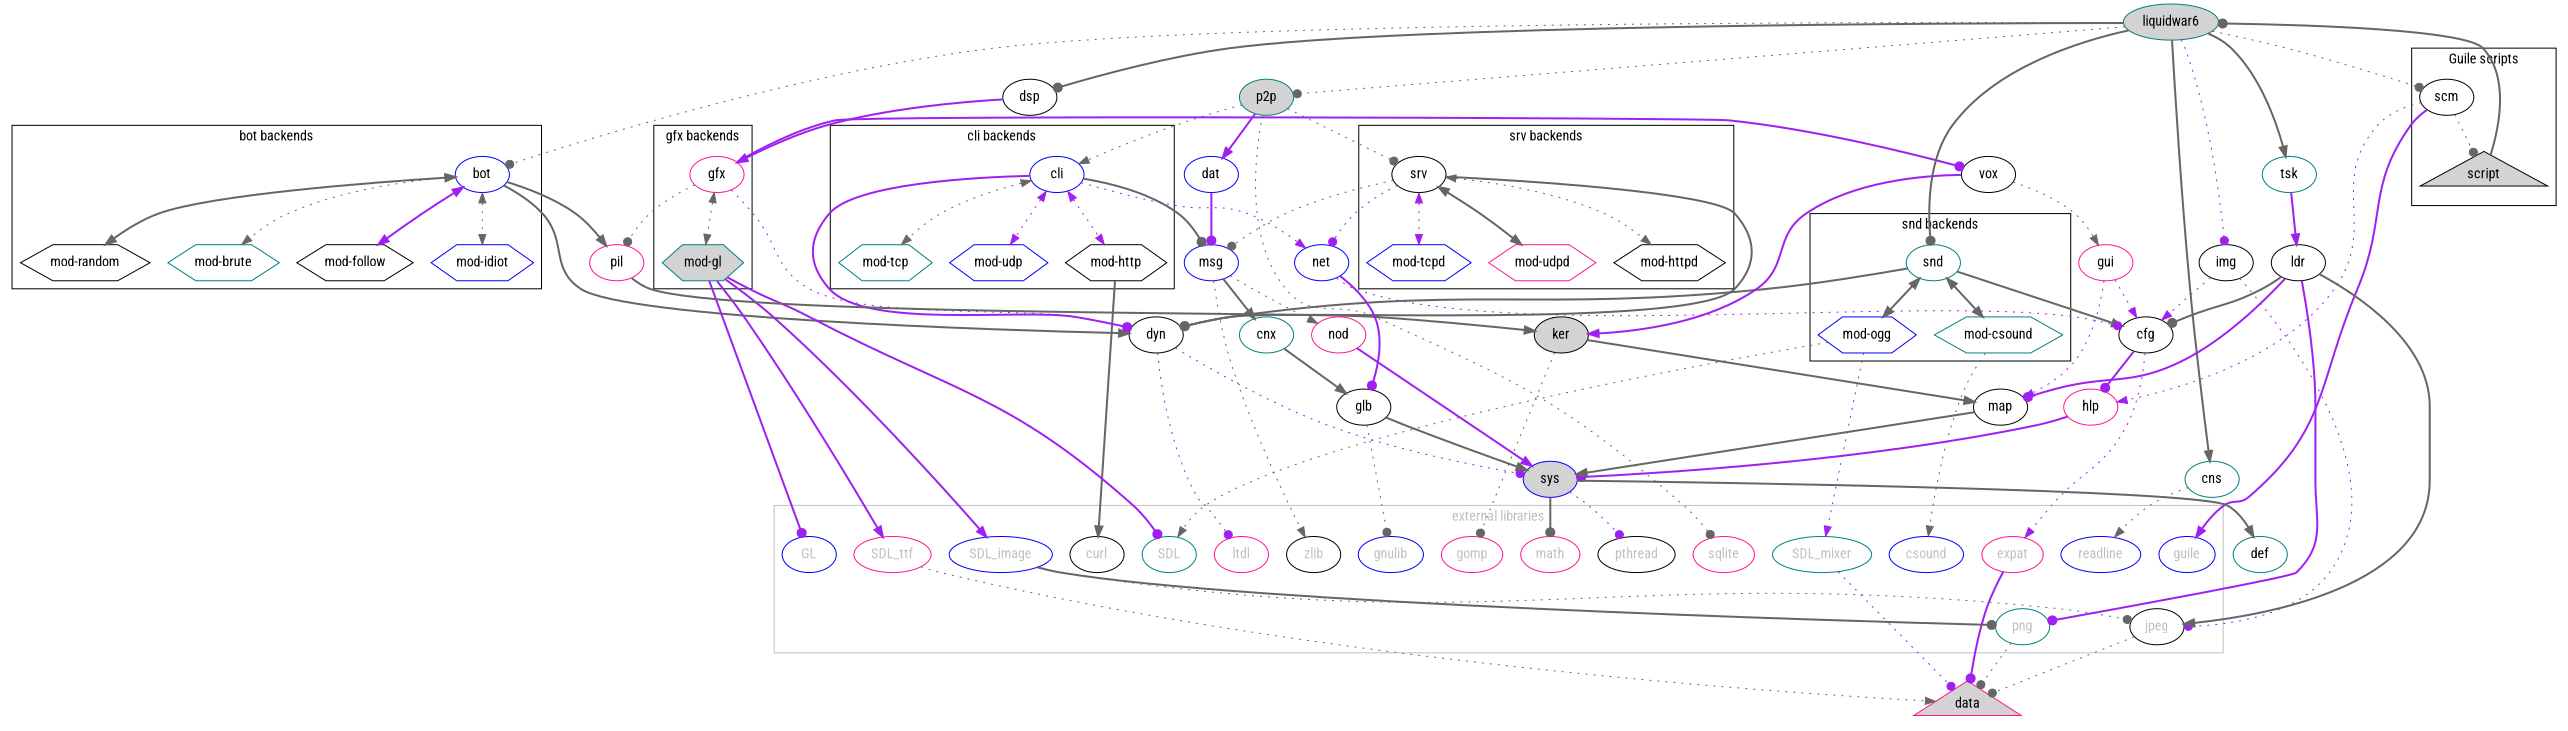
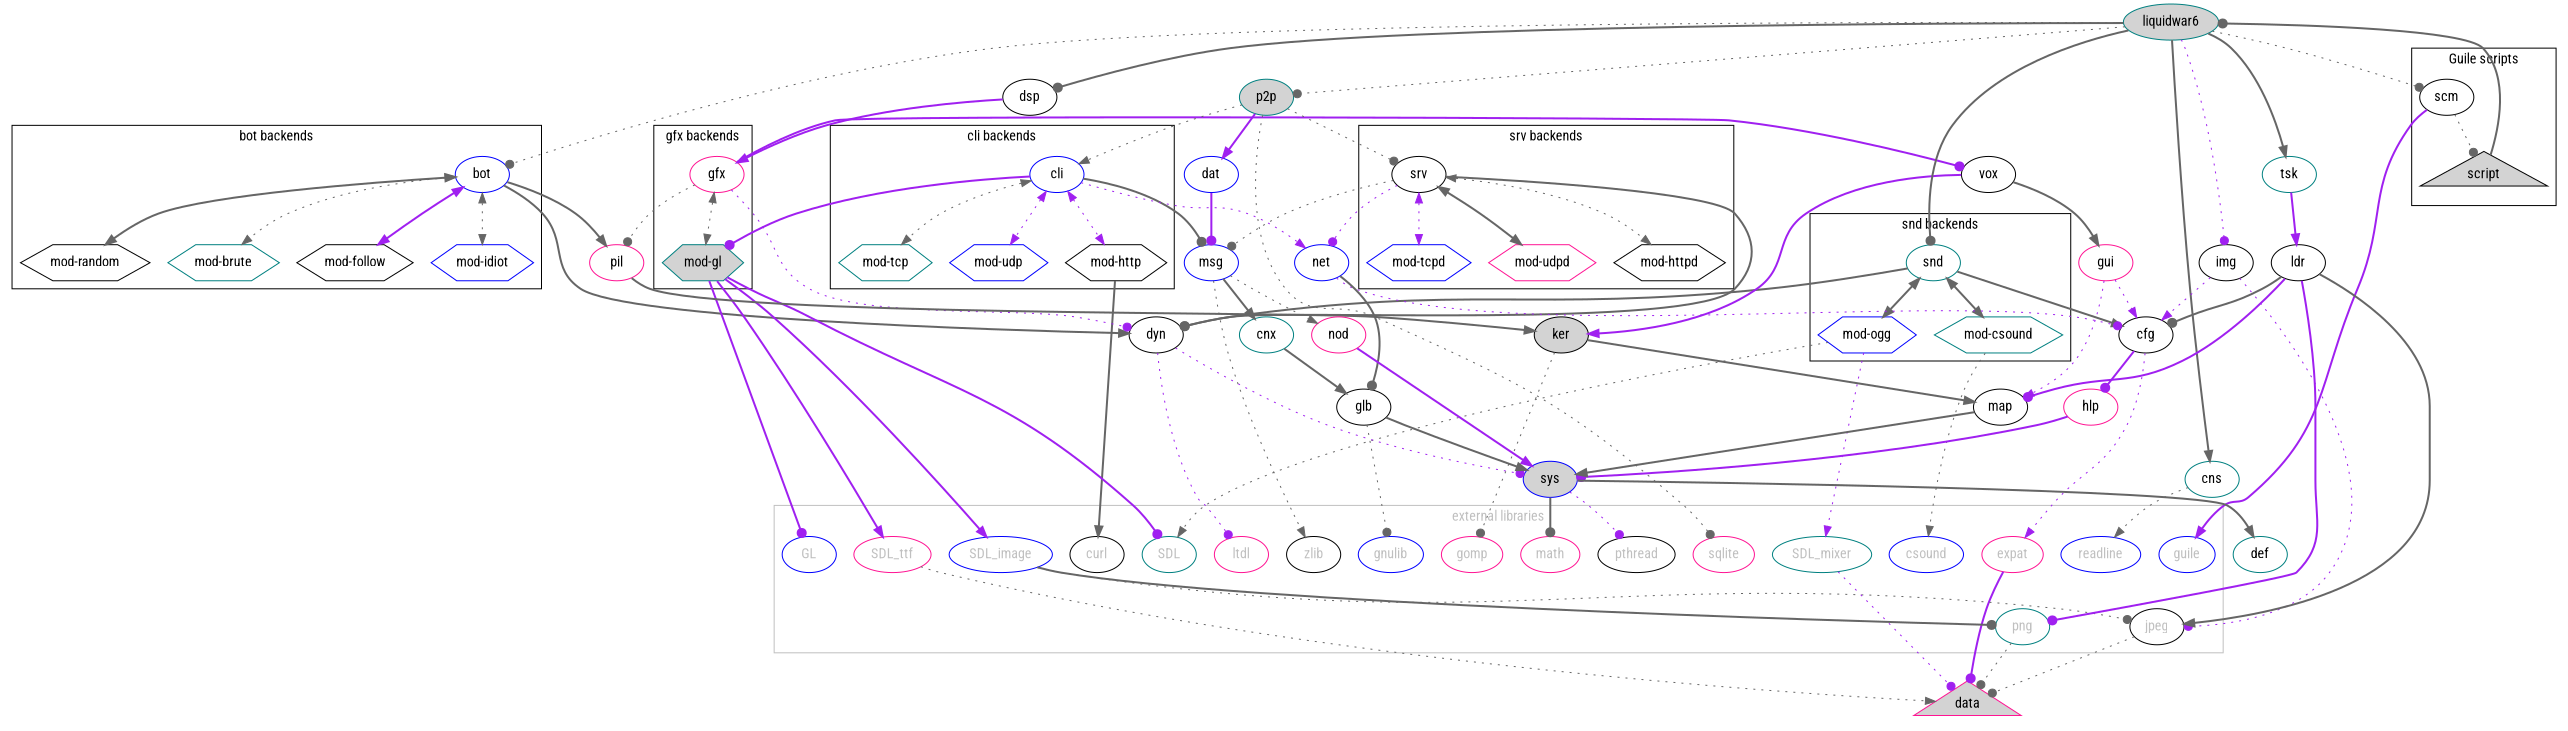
edge "vox" -> "gui": style dotted -> bold
edge "cli" -> "dyn": now "cli" -> "mod-gl"
edge "scm" -> "hlp": removed
edge "net" -> "glb": color purple -> gray40
